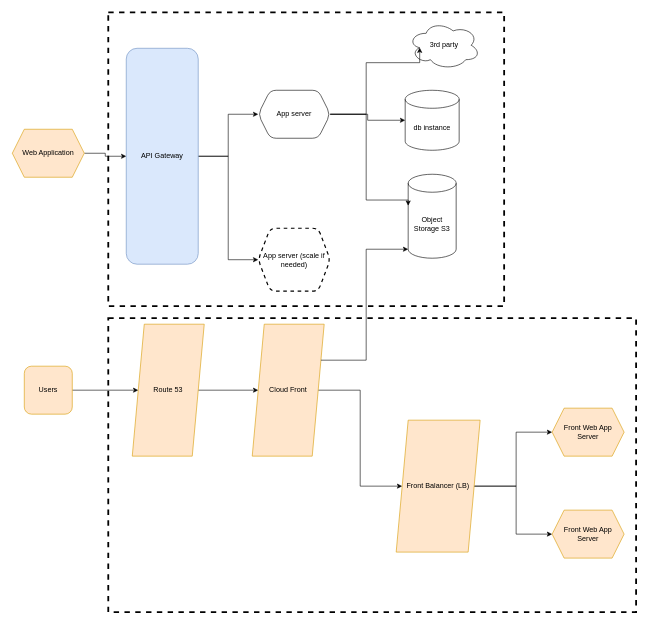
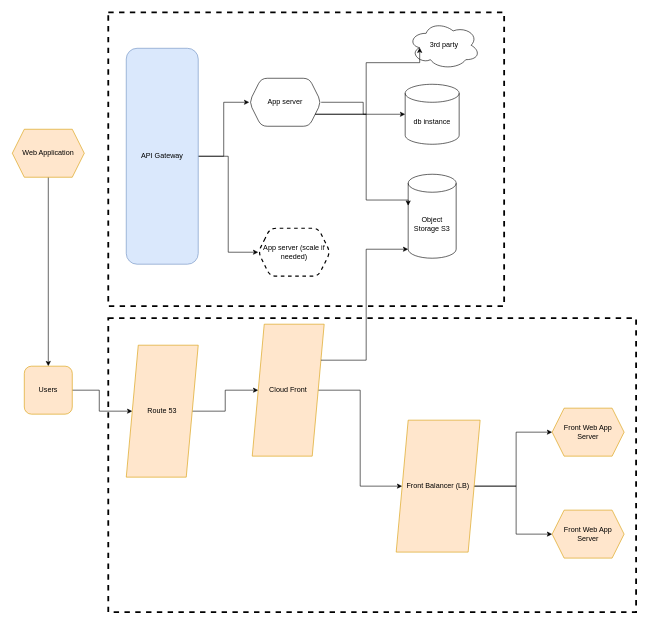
node "App server": moved (294, 114) -> (285, 102)
node "db instance": moved (432, 120) -> (432, 114)
edge "Web Application" -> "API Gateway": now "Web Application" -> "Users"
node "App server (scale if needed)": size 72x63 -> 72x48
node "Route 53": moved (168, 390) -> (162, 411)
